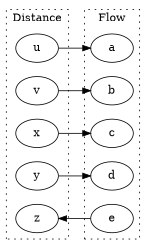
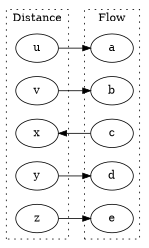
edge "x" -> "c": reversed
edge "e" -> "z": reversed
